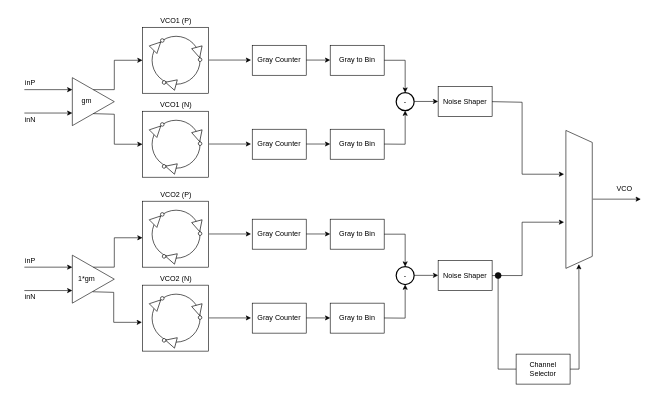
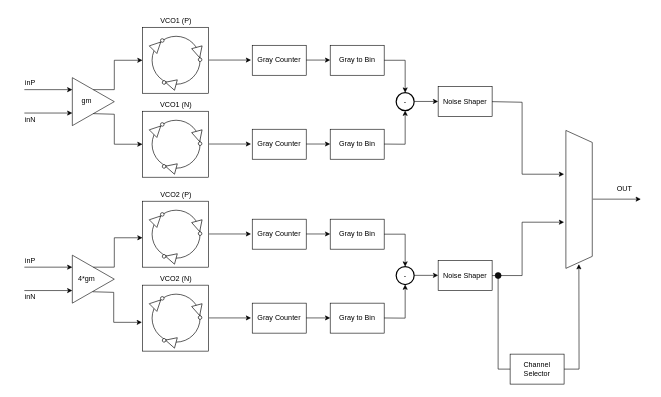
node "VCO": label "VCO" -> "OUT"
node "1*gm": label "1*gm" -> "4*gm"
node "Channel Selector": moved (543, 369) -> (537, 369)
